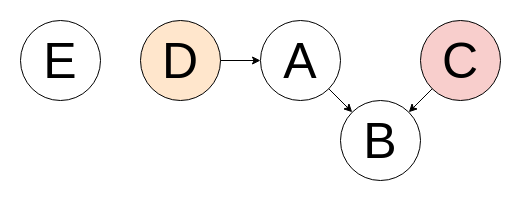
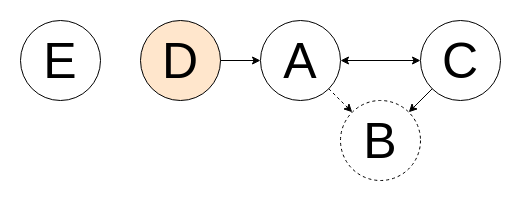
edge "A" -- "C": added
node "C": fillcolor #f8cecc -> #ffffff
edge "A" -> "B": style solid -> dashed
node "B": style solid -> dashed
